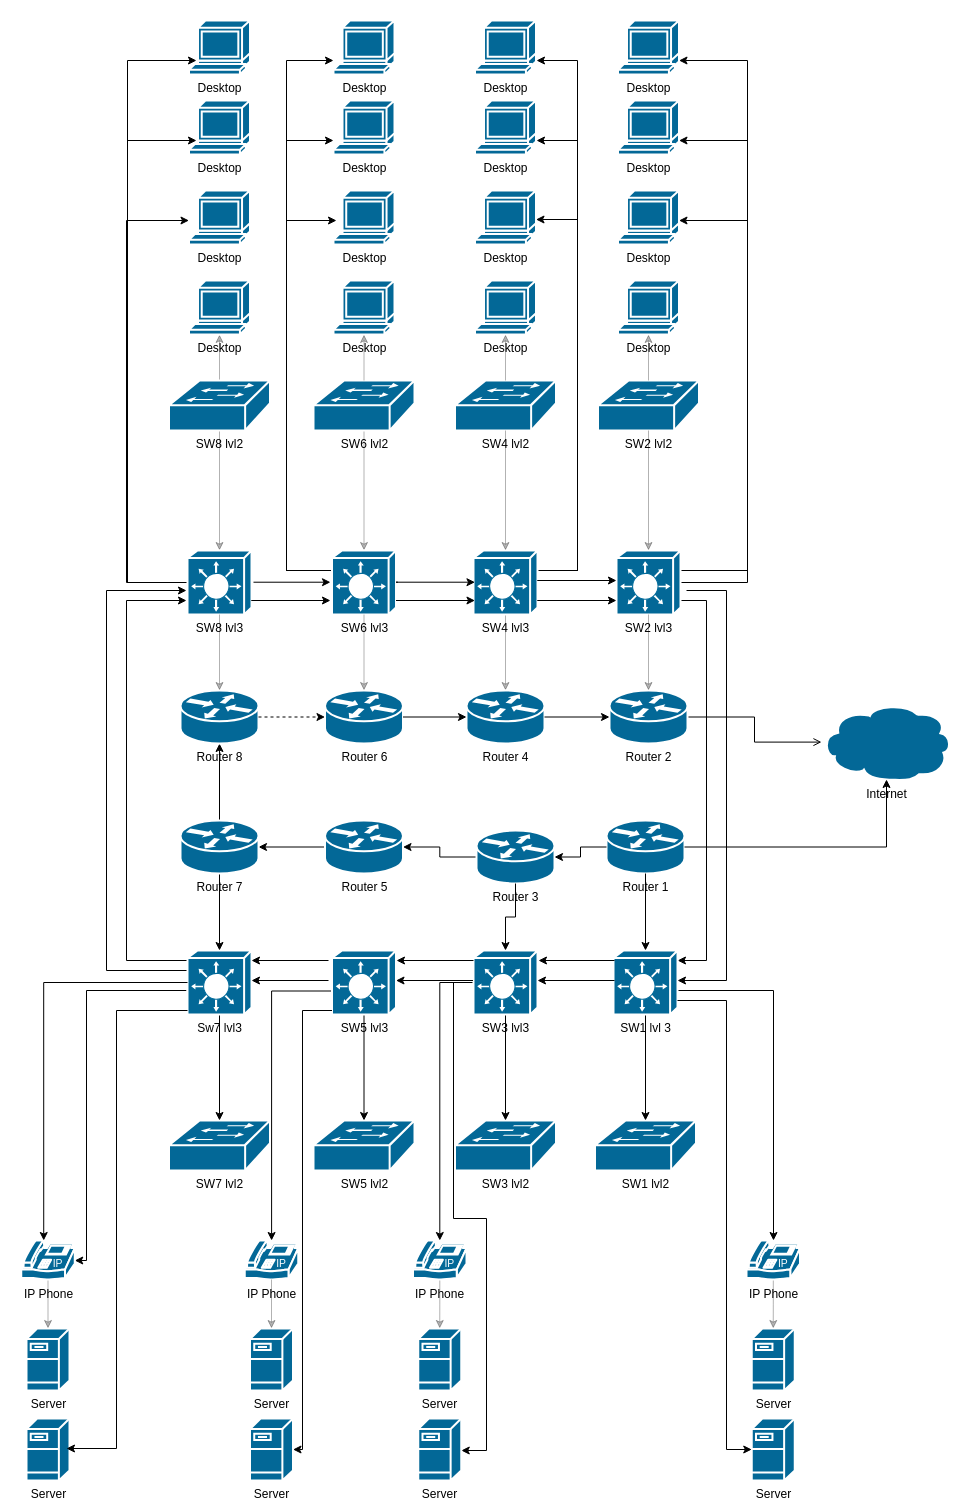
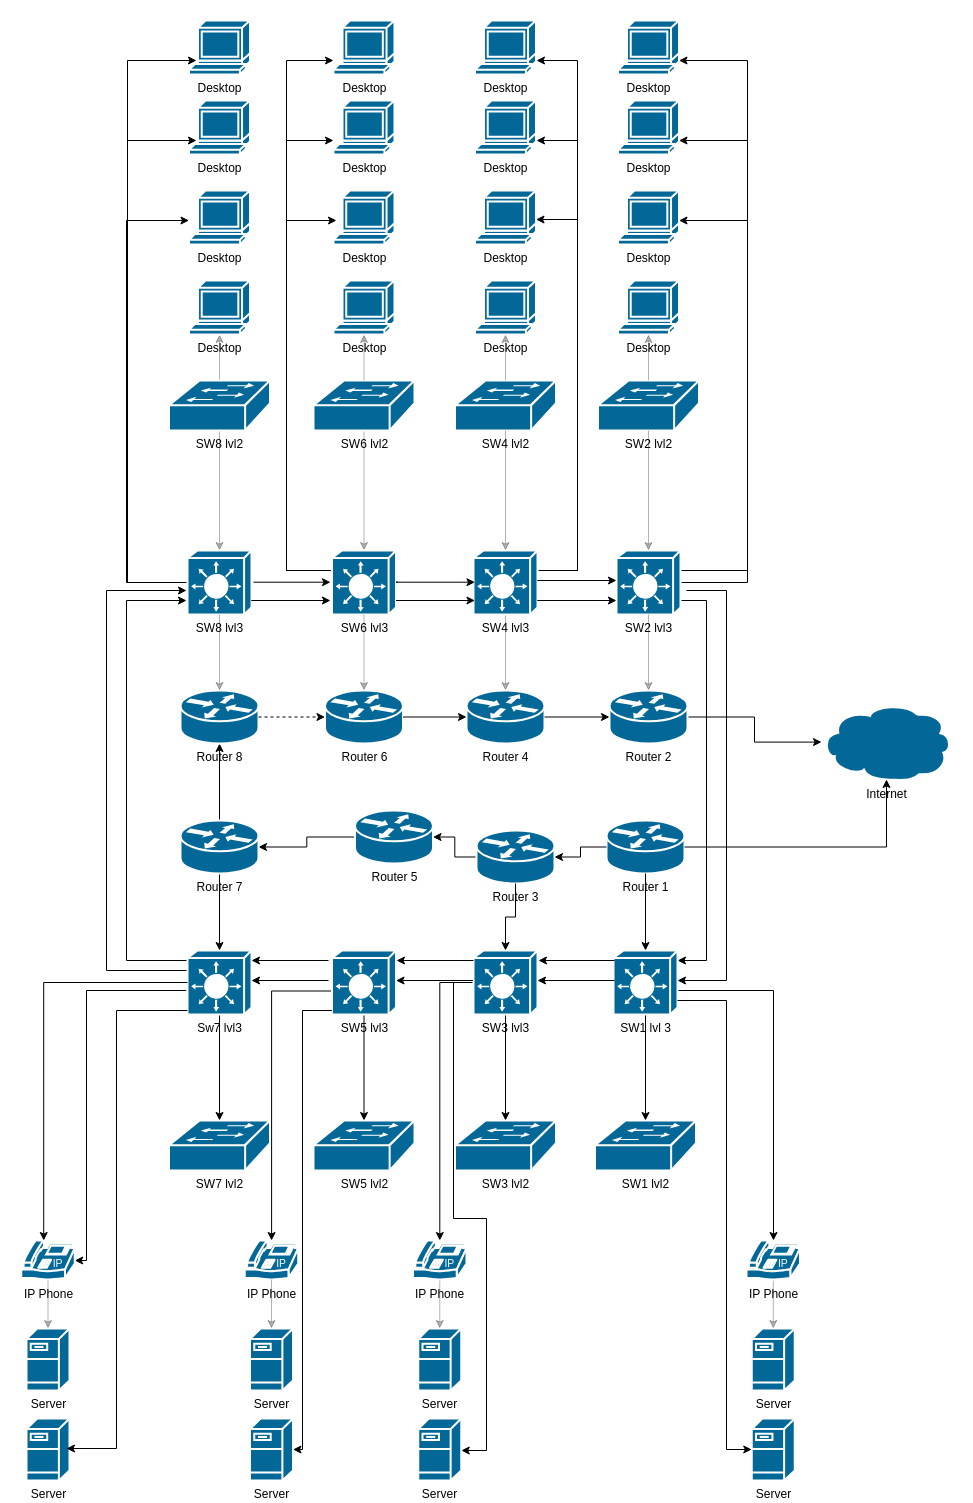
edge "Router 2" -> "Internet": arrowhead open -> classic
node "Router 5": moved (364, 847) -> (394, 837)
